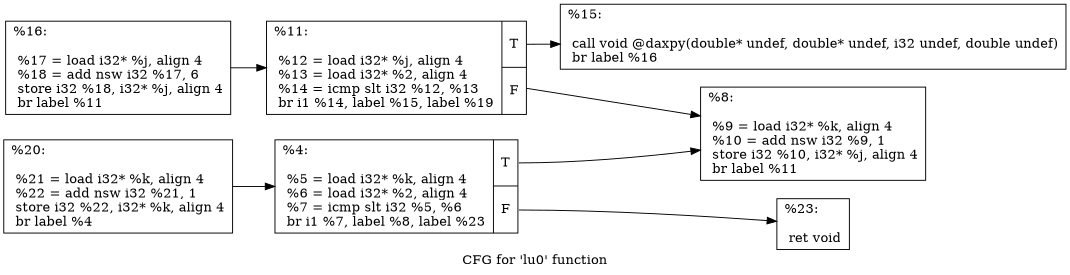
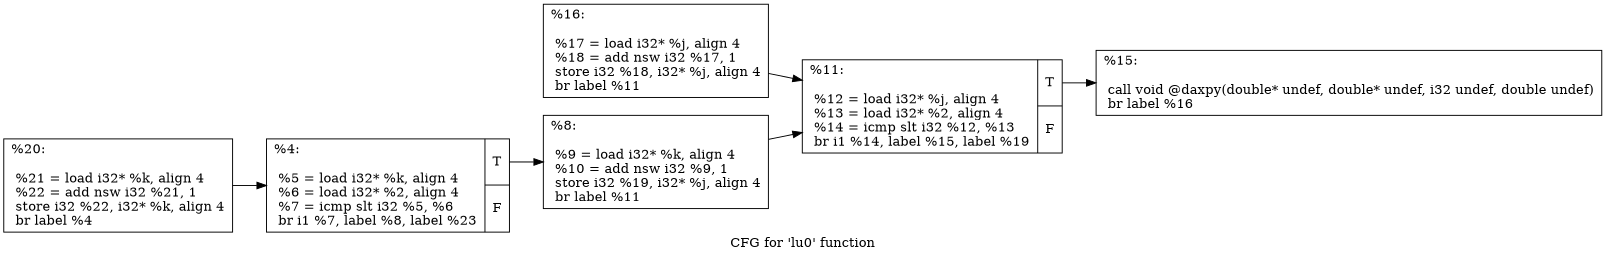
node "%16:": text "%18 = add nsw i32 %17, 6" -> "%18 = add nsw i32 %17, 1"
edge "%11:" -> "%8:": reversed
node "%8:": text "store i32 %10, i32* %j, align 4" -> "store i32 %19, i32* %j, align 4"
node "%23:": removed
